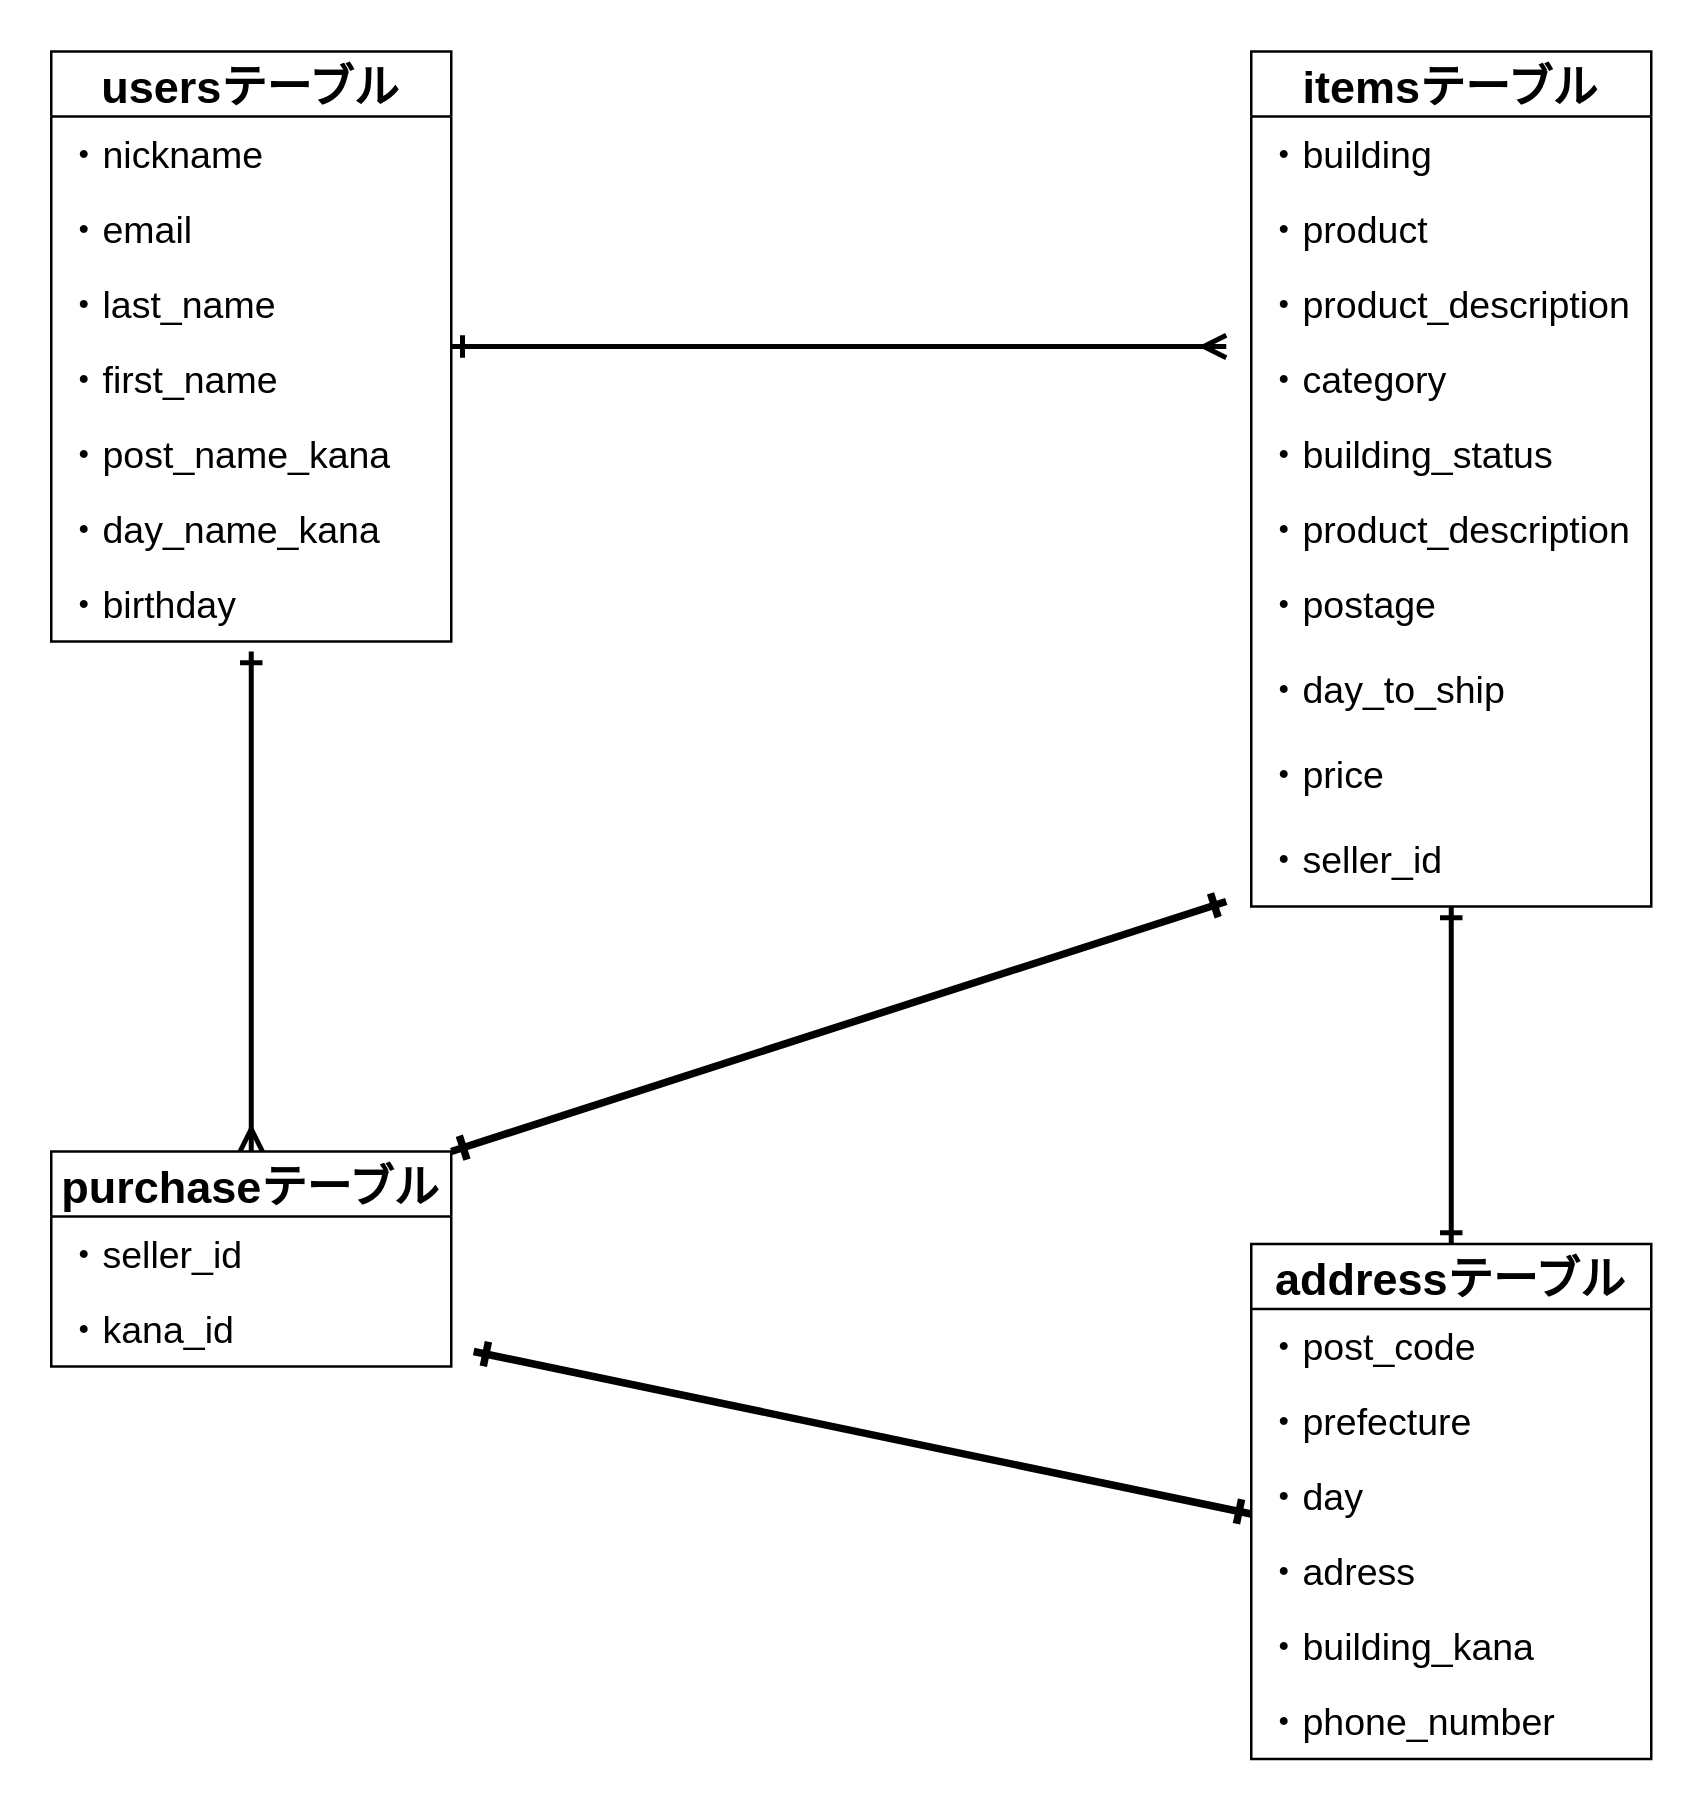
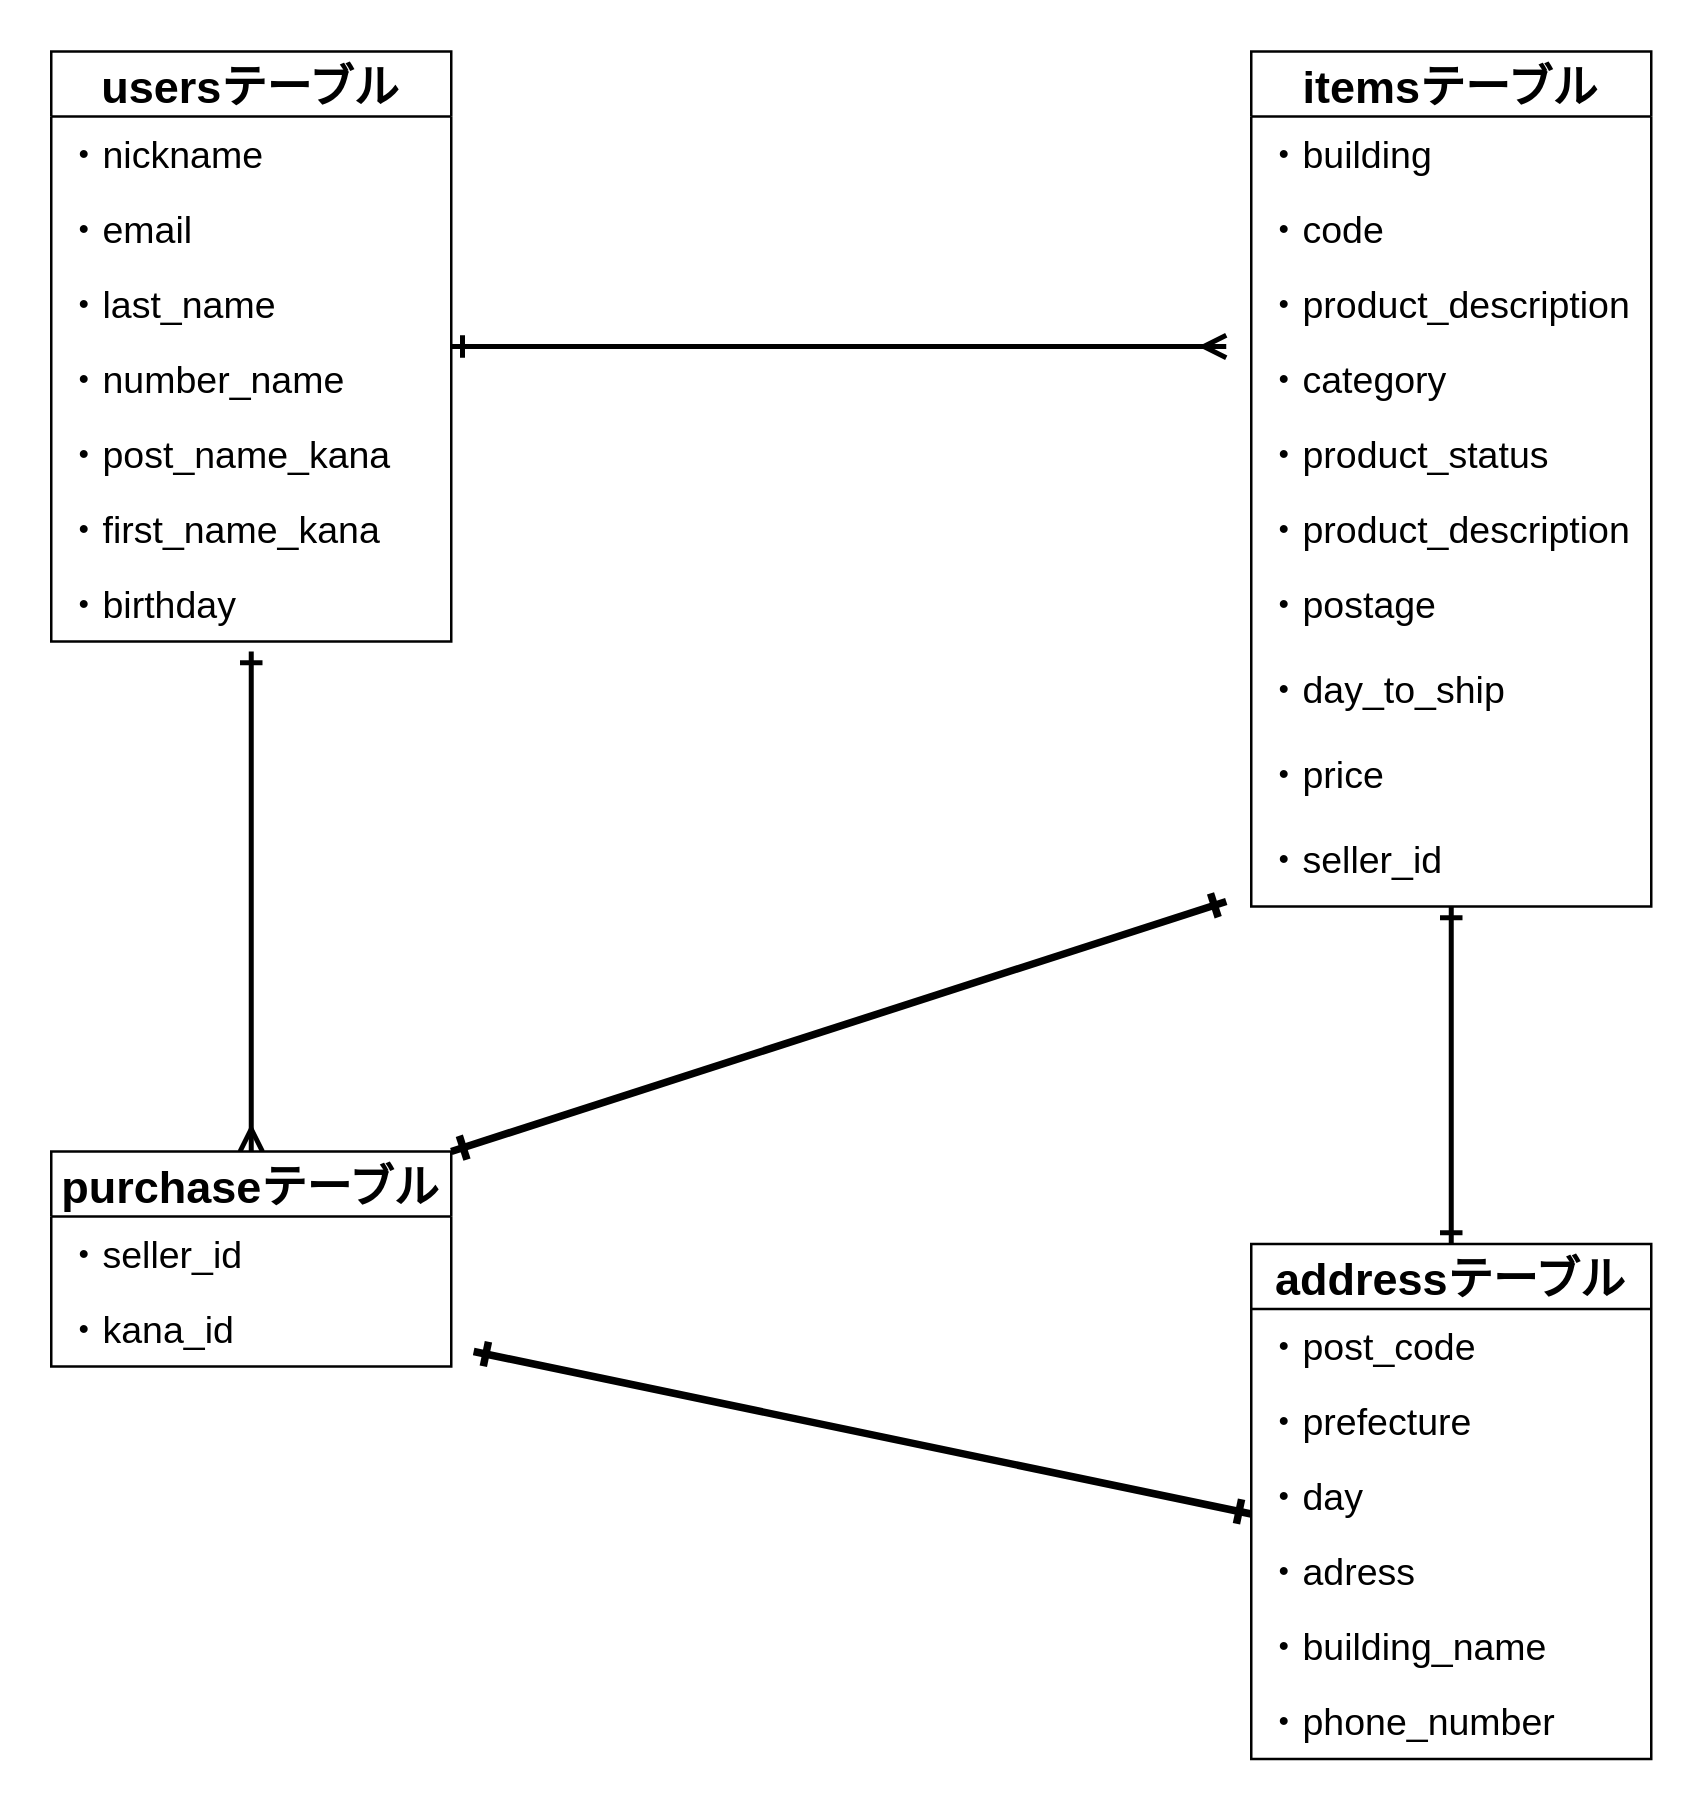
node "・product": label "・product" -> "・code"
node "・first_name": label "・first_name" -> "・number_name"
node "・building_status": label "・building_status" -> "・product_status"
node "・day_name_kana": label "・day_name_kana" -> "・first_name_kana"
node "・building_kana": label "・building_kana" -> "・building_name"
